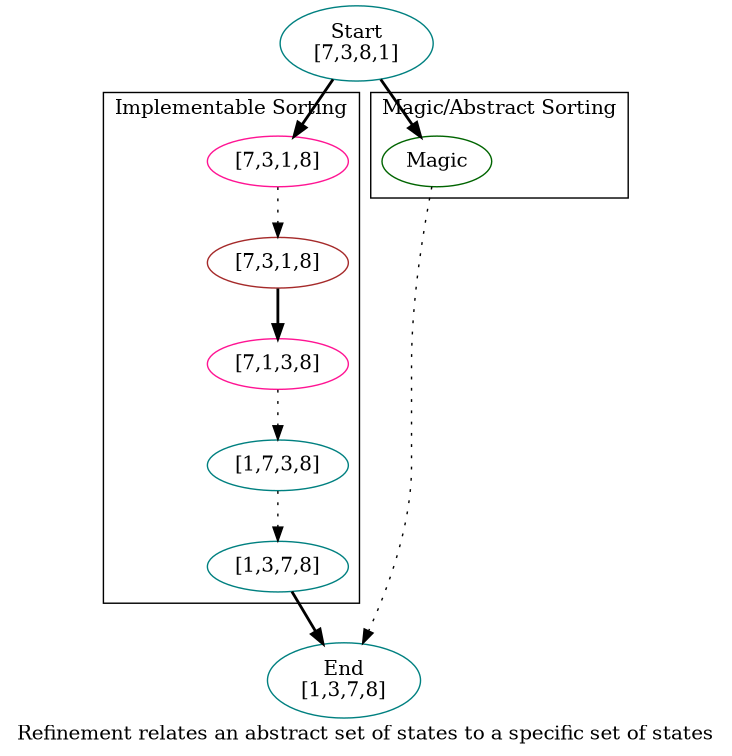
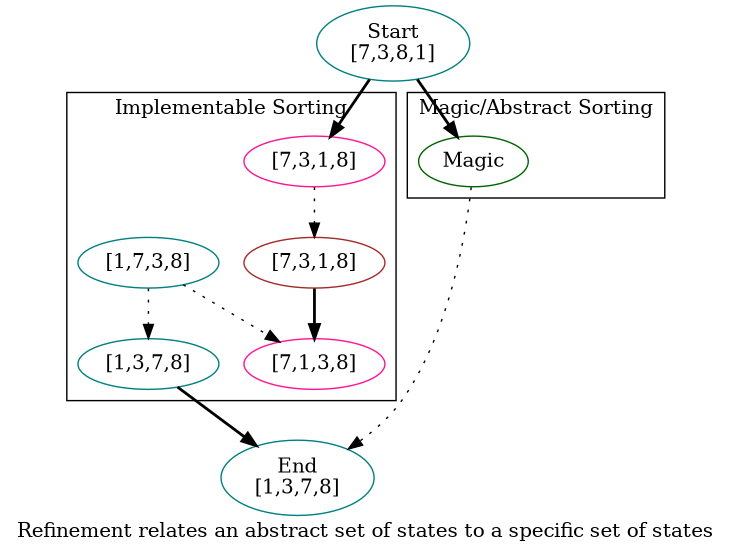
edge "[7,1,3,8]" -> "[1,7,3,8]": reversed
